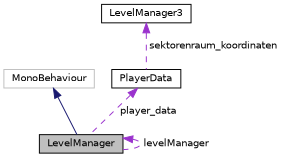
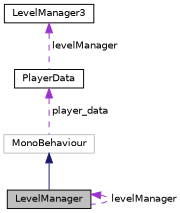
edge "PlayerData" -> "LevelManager3": label " sektorenraum_koordinaten" -> " levelManager"
edge "LevelManager" -> "PlayerData": now "MonoBehaviour" -> "PlayerData"
